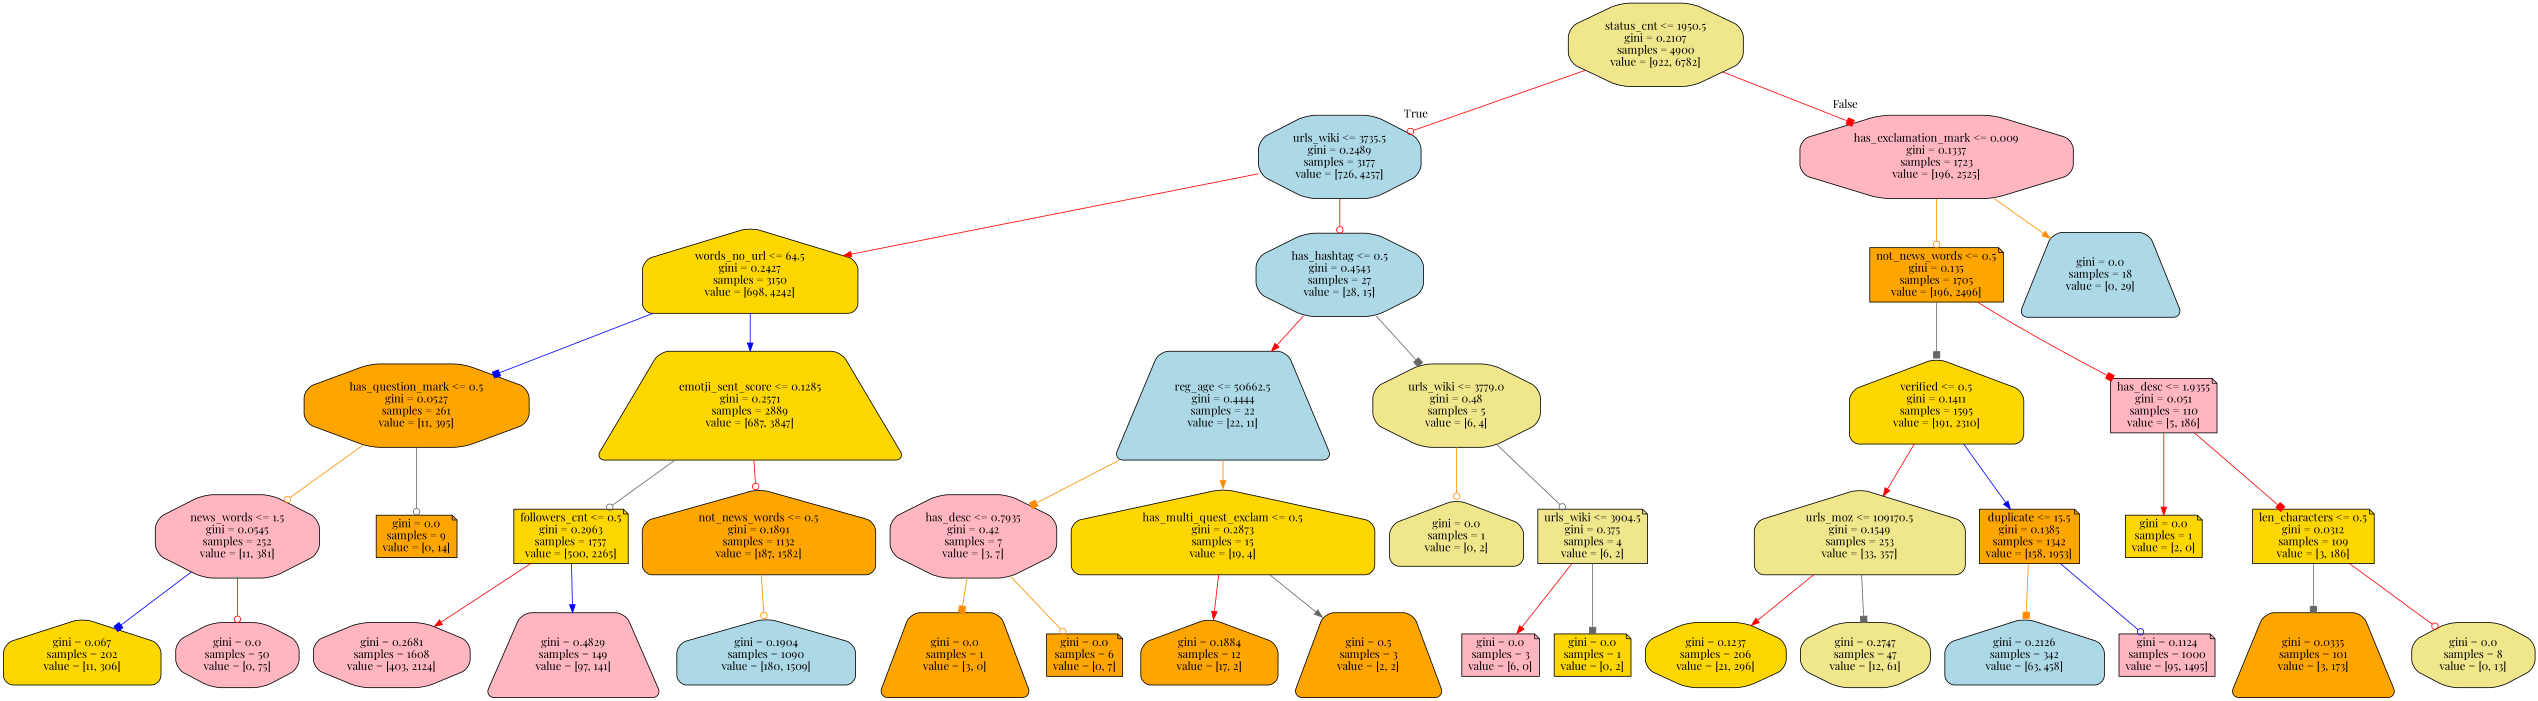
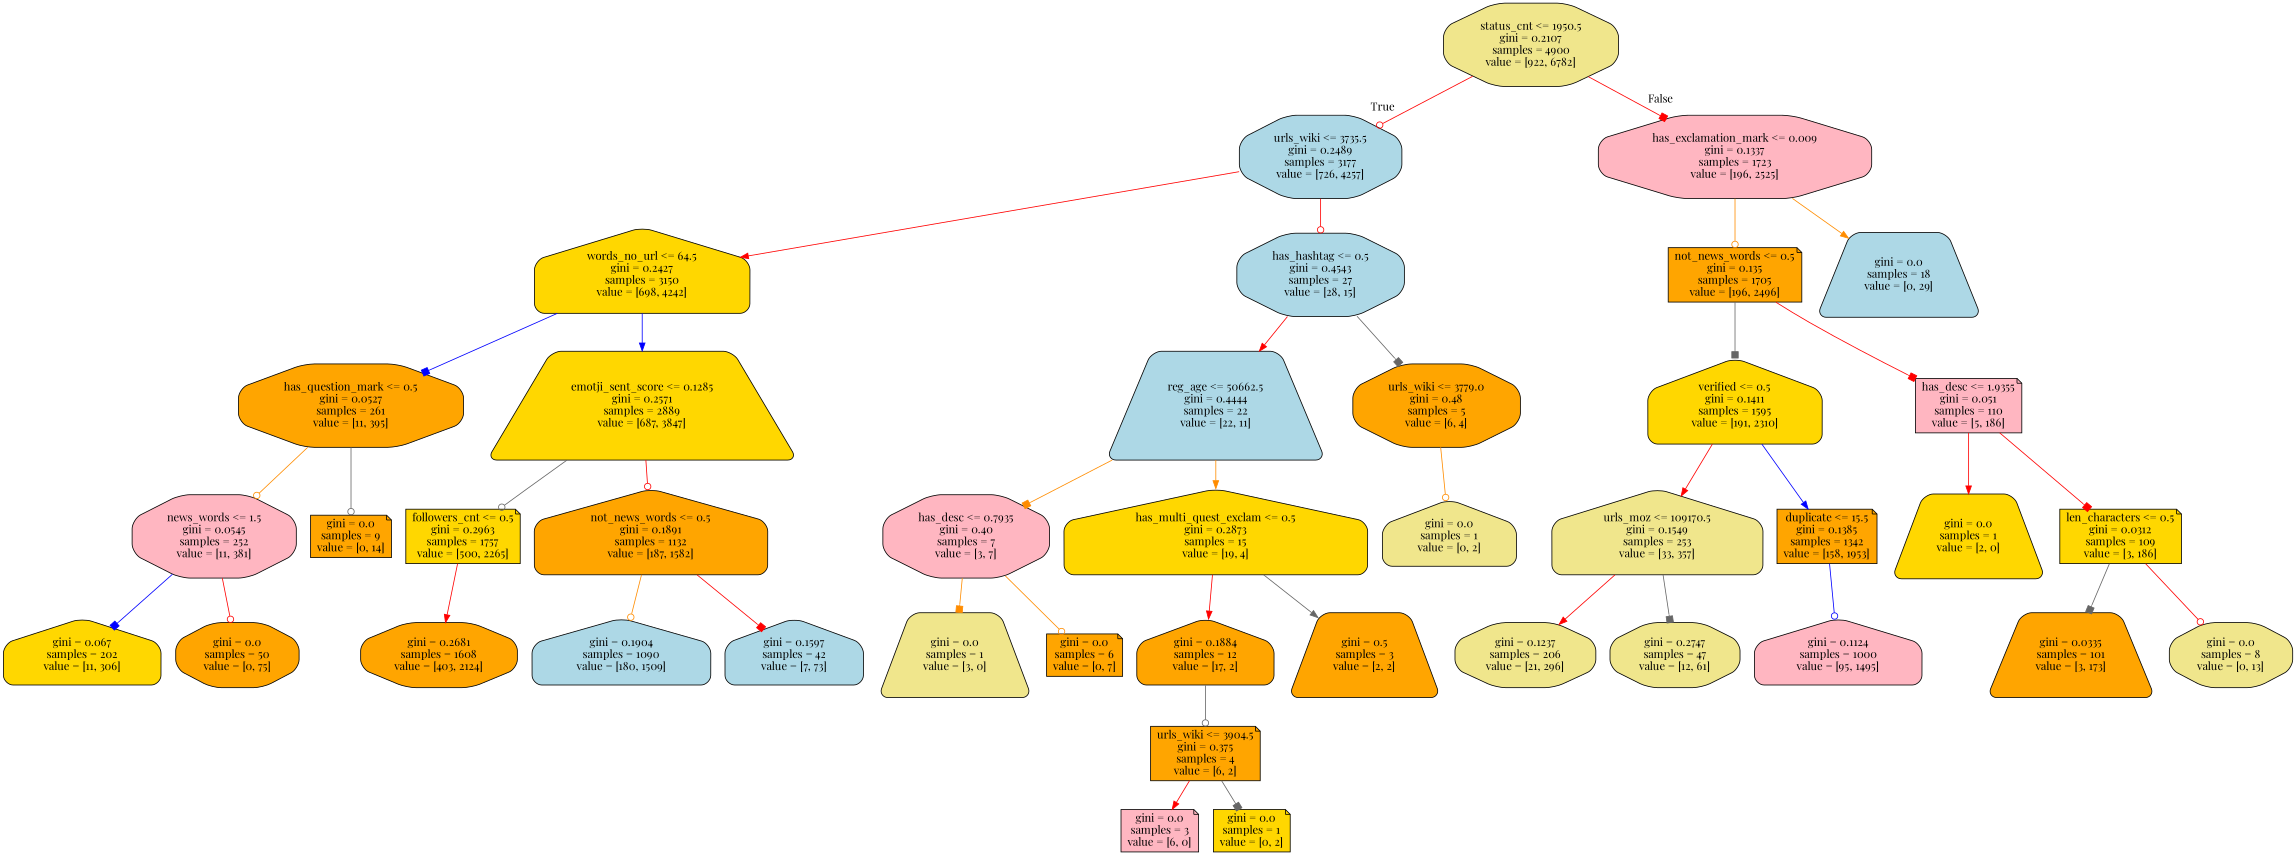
node "urls_wiki <= 3779.0 gini = 0.48 samples = 5 value = [6, 4]": fillcolor khaki -> orange
edge "urls_wiki <= 3779.0 gini = 0.48 samples = 5 value = [6, 4]" -> "urls_wiki <= 3904.5 gini = 0.375 samples = 4 value = [6, 2]": now "gini = 0.1884 samples = 12 value = [17, 2]" -> "urls_wiki <= 3904.5 gini = 0.375 samples = 4 value = [6, 2]"
node "has_desc <= 0.7935 gini = 0.42 samples = 7 value = [3, 7]": label "has_desc <= 0.7935 gini = 0.42 samples = 7 value = [3, 7]" -> "has_desc <= 0.7935 gini = 0.40 samples = 7 value = [3, 7]"
node "urls_wiki <= 3904.5 gini = 0.375 samples = 4 value = [6, 2]": fillcolor khaki -> orange
node "gini = 0.0 samples = 1 value = [2, 0]": shape note -> trapezium
node "gini = 0.0 samples = 50 value = [0, 75]": fillcolor lightpink -> orange
node "gini = 0.2681 samples = 1608 value = [403, 2124]": fillcolor lightpink -> orange
node "gini = 0.4829 samples = 149 value = [97, 141]": removed
node "gini = 0.1597 samples = 42 value = [7, 73]": added
node "gini = 0.0 samples = 1 value = [3, 0]": fillcolor orange -> khaki
node "gini = 0.1237 samples = 206 value = [21, 296]": fillcolor gold -> khaki
node "gini = 0.2126 samples = 342 value = [63, 458]": removed
node "gini = 0.1124 samples = 1000 value = [95, 1495]": shape note -> house
